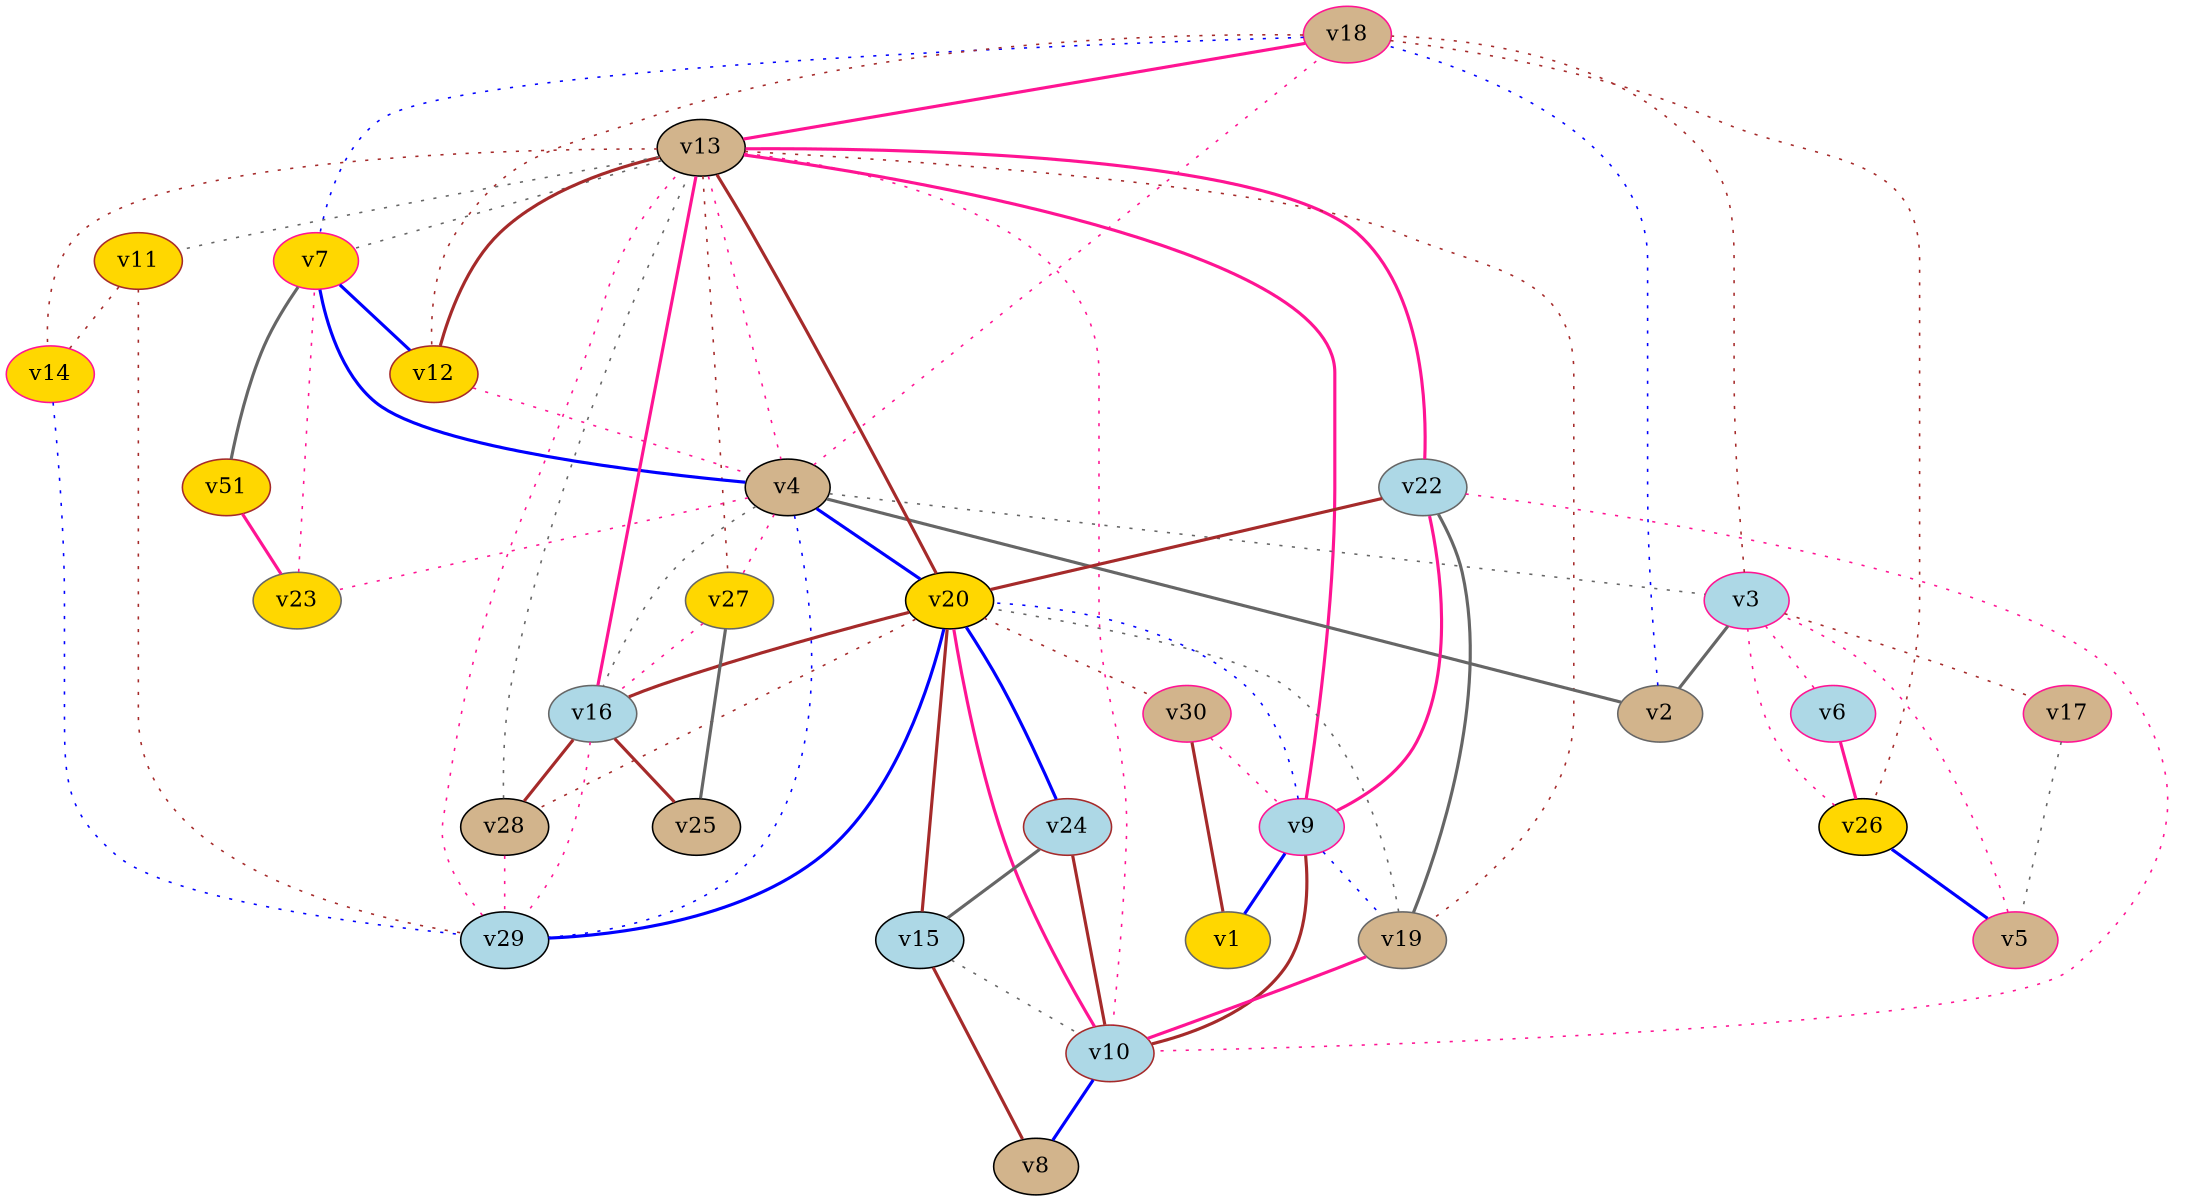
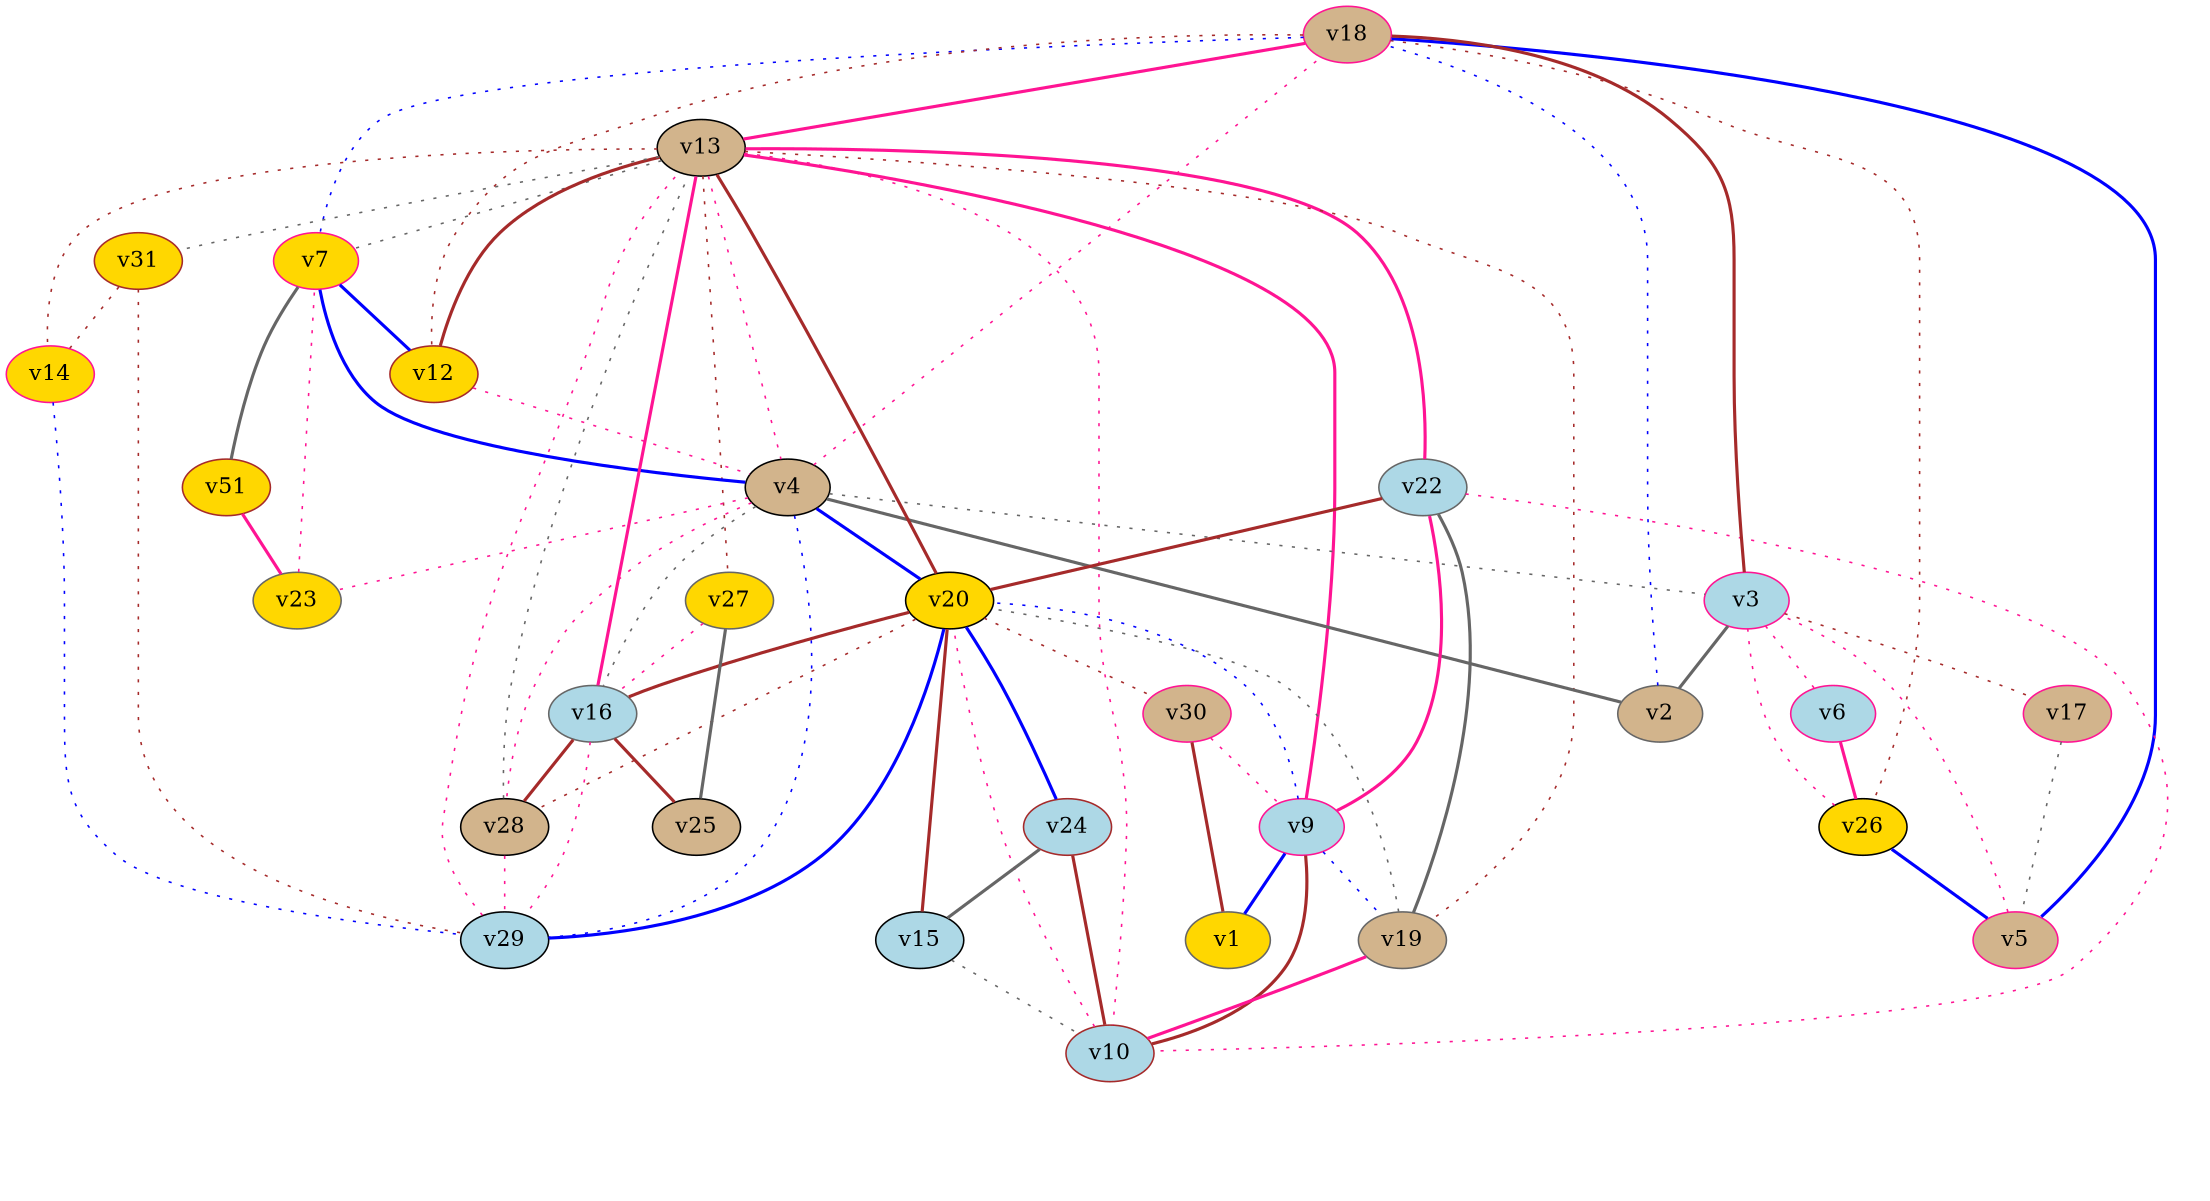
edge "v18" -- "v3": style dotted -> bold
edge "v18" -- "v5": added
node "v11": label "v11" -> "v31"
edge "v4" -- "v27": now "v4" -- "v28"
edge "v20" -- "v10": style bold -> dotted
node "v8": removed
